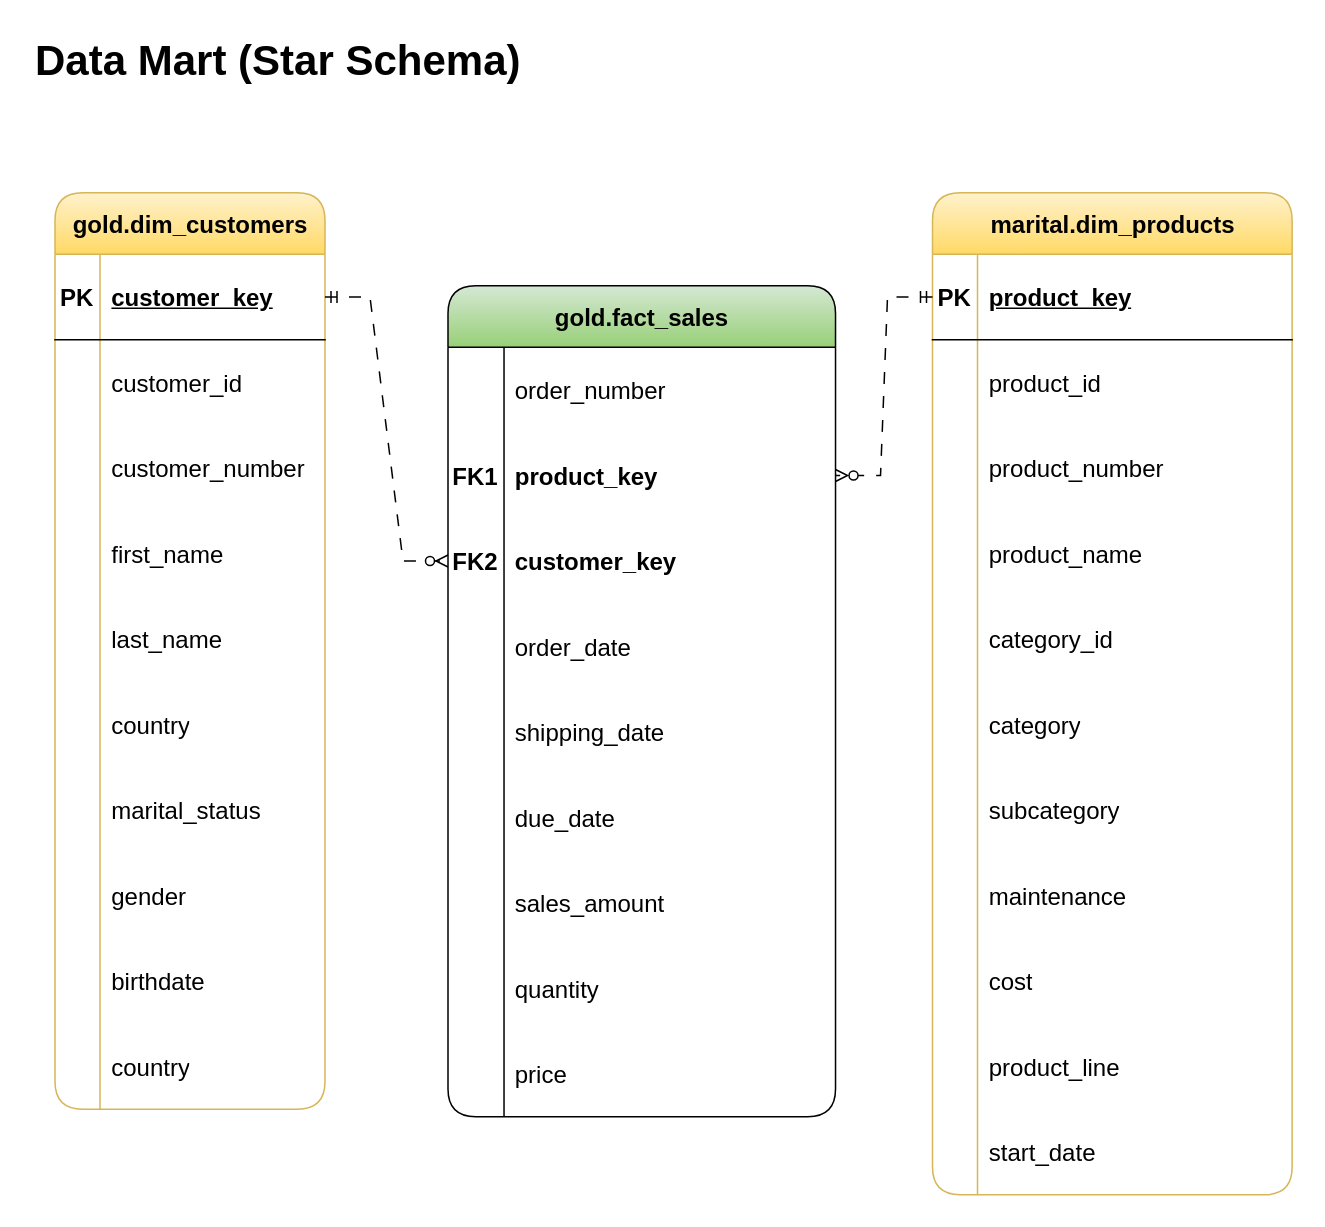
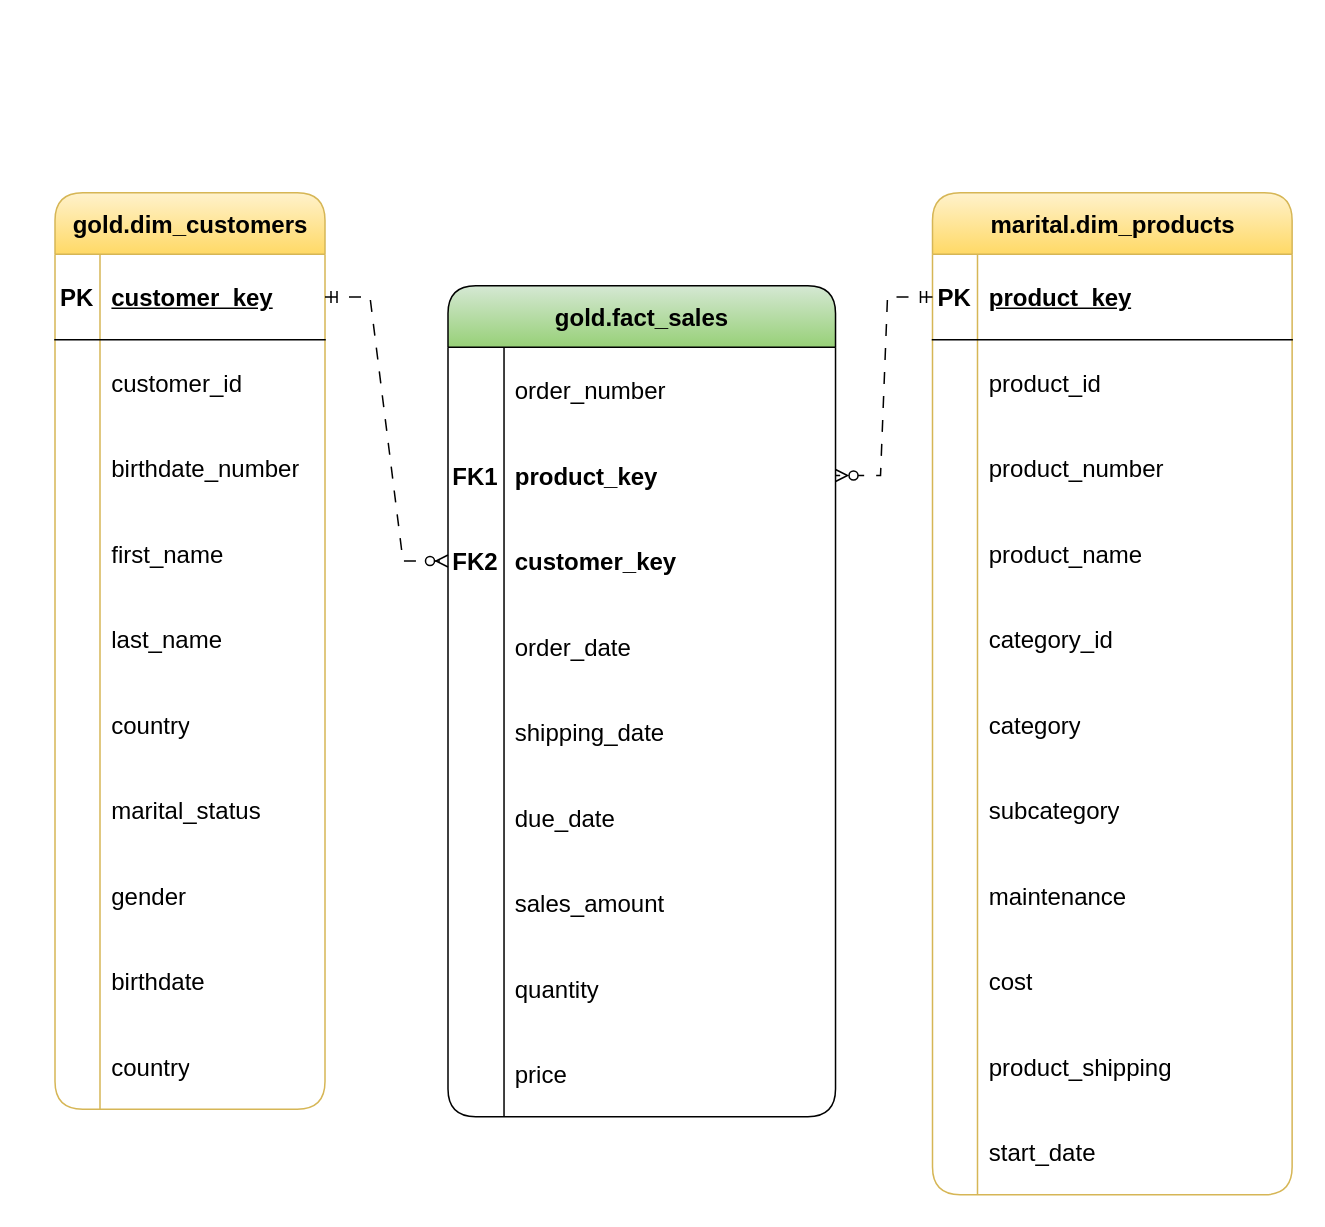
node "Data Mart (Star Schema)": removed
node "customer_number": label "customer_number" -> "birthdate_number"
node "product_line": label "product_line" -> "product_shipping"
